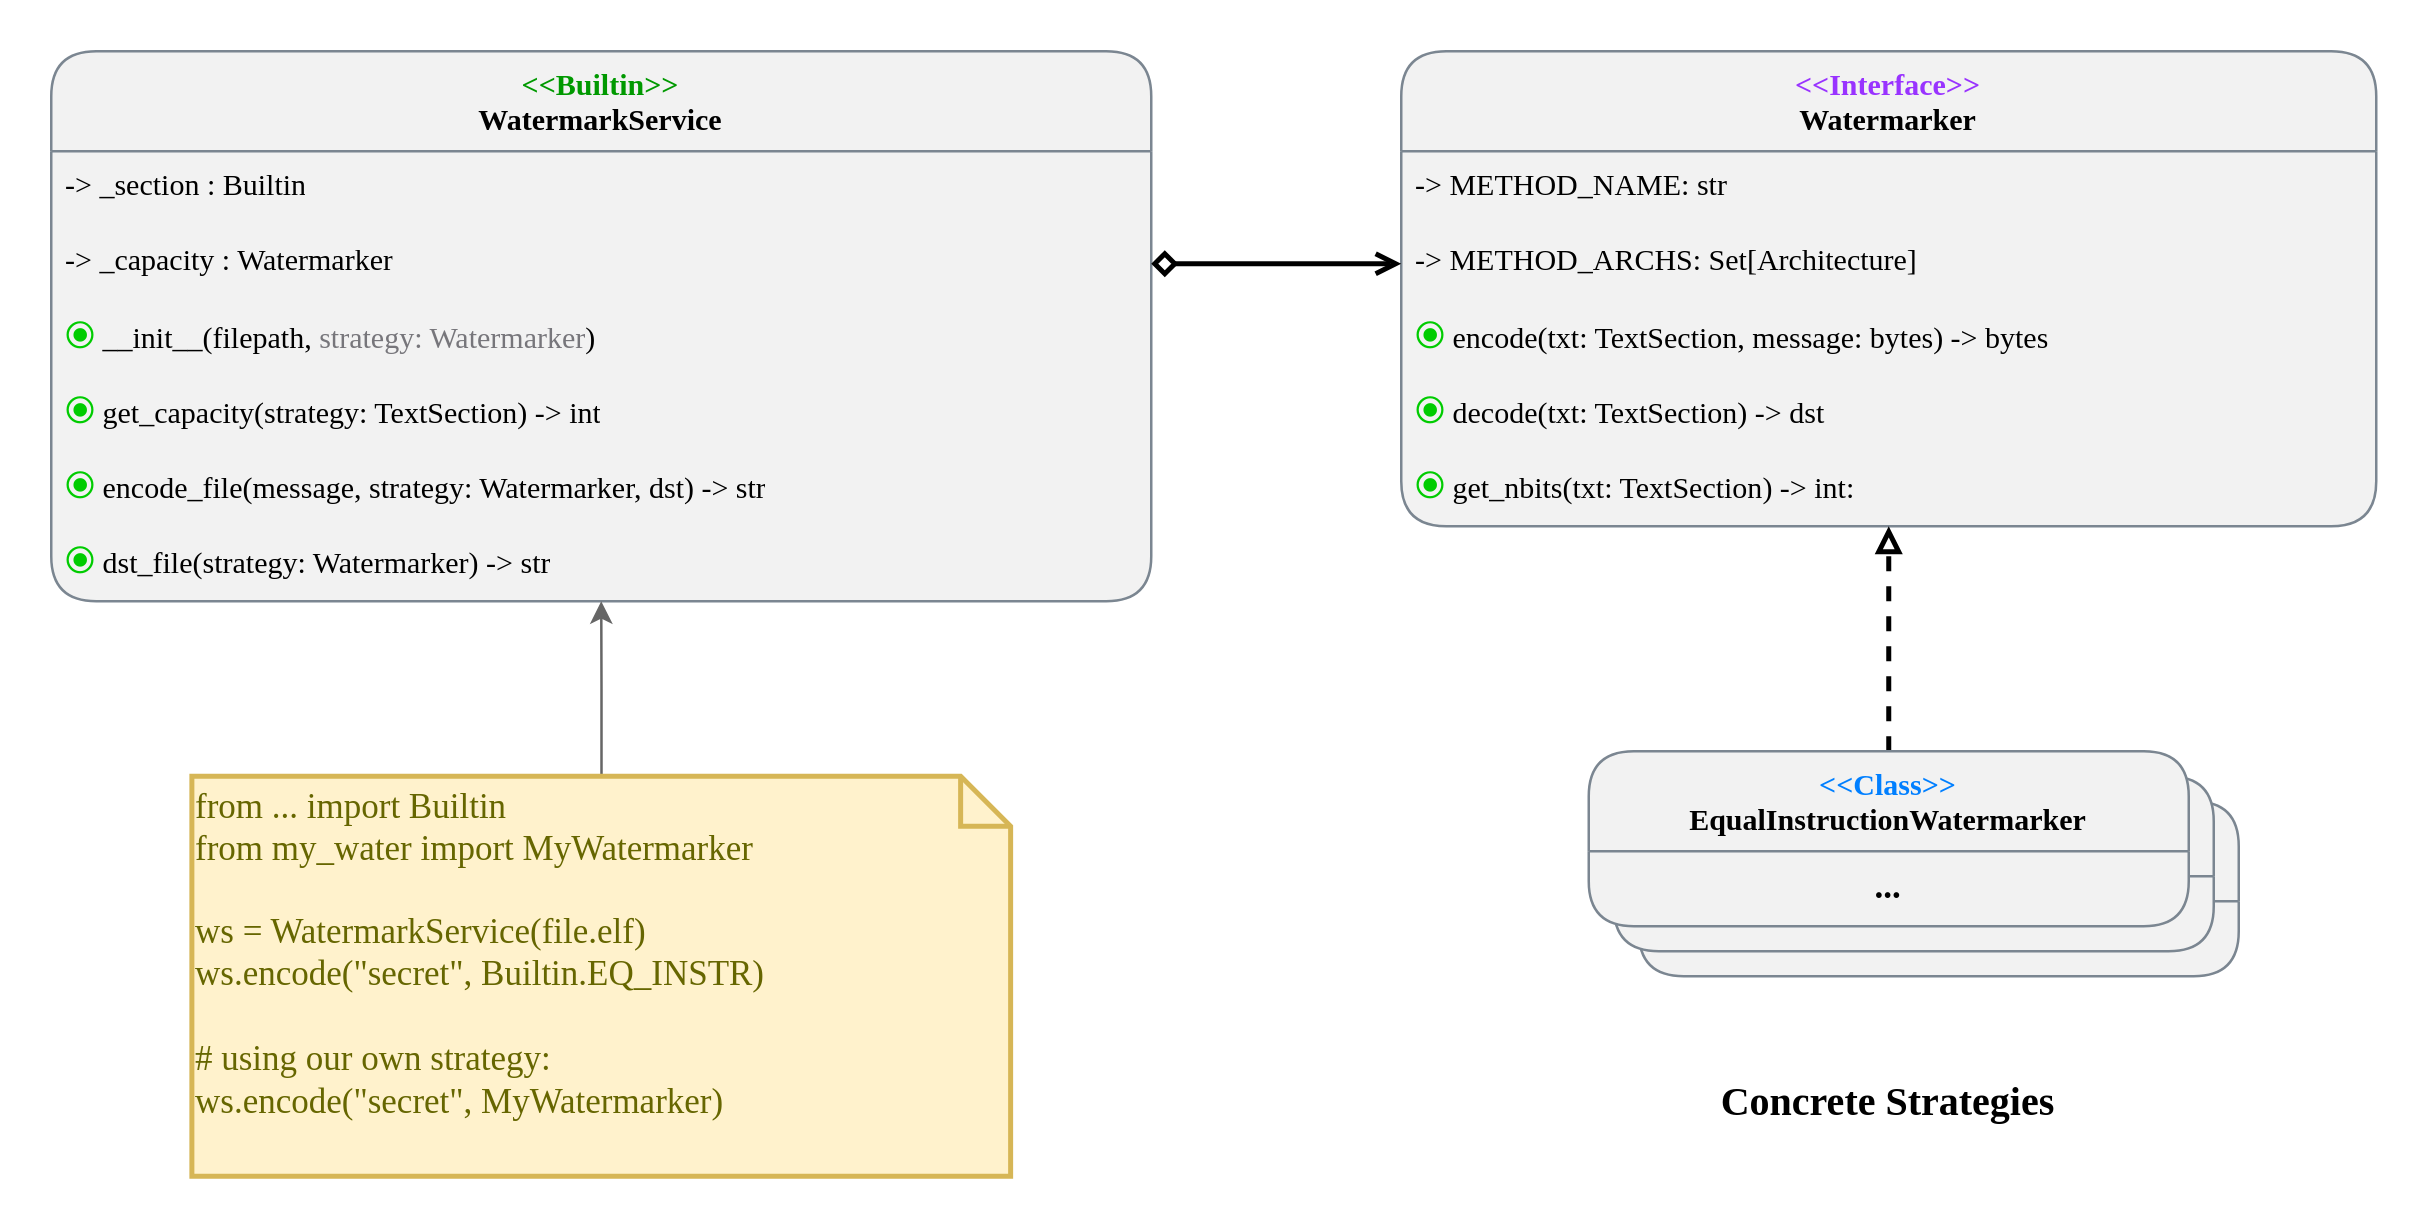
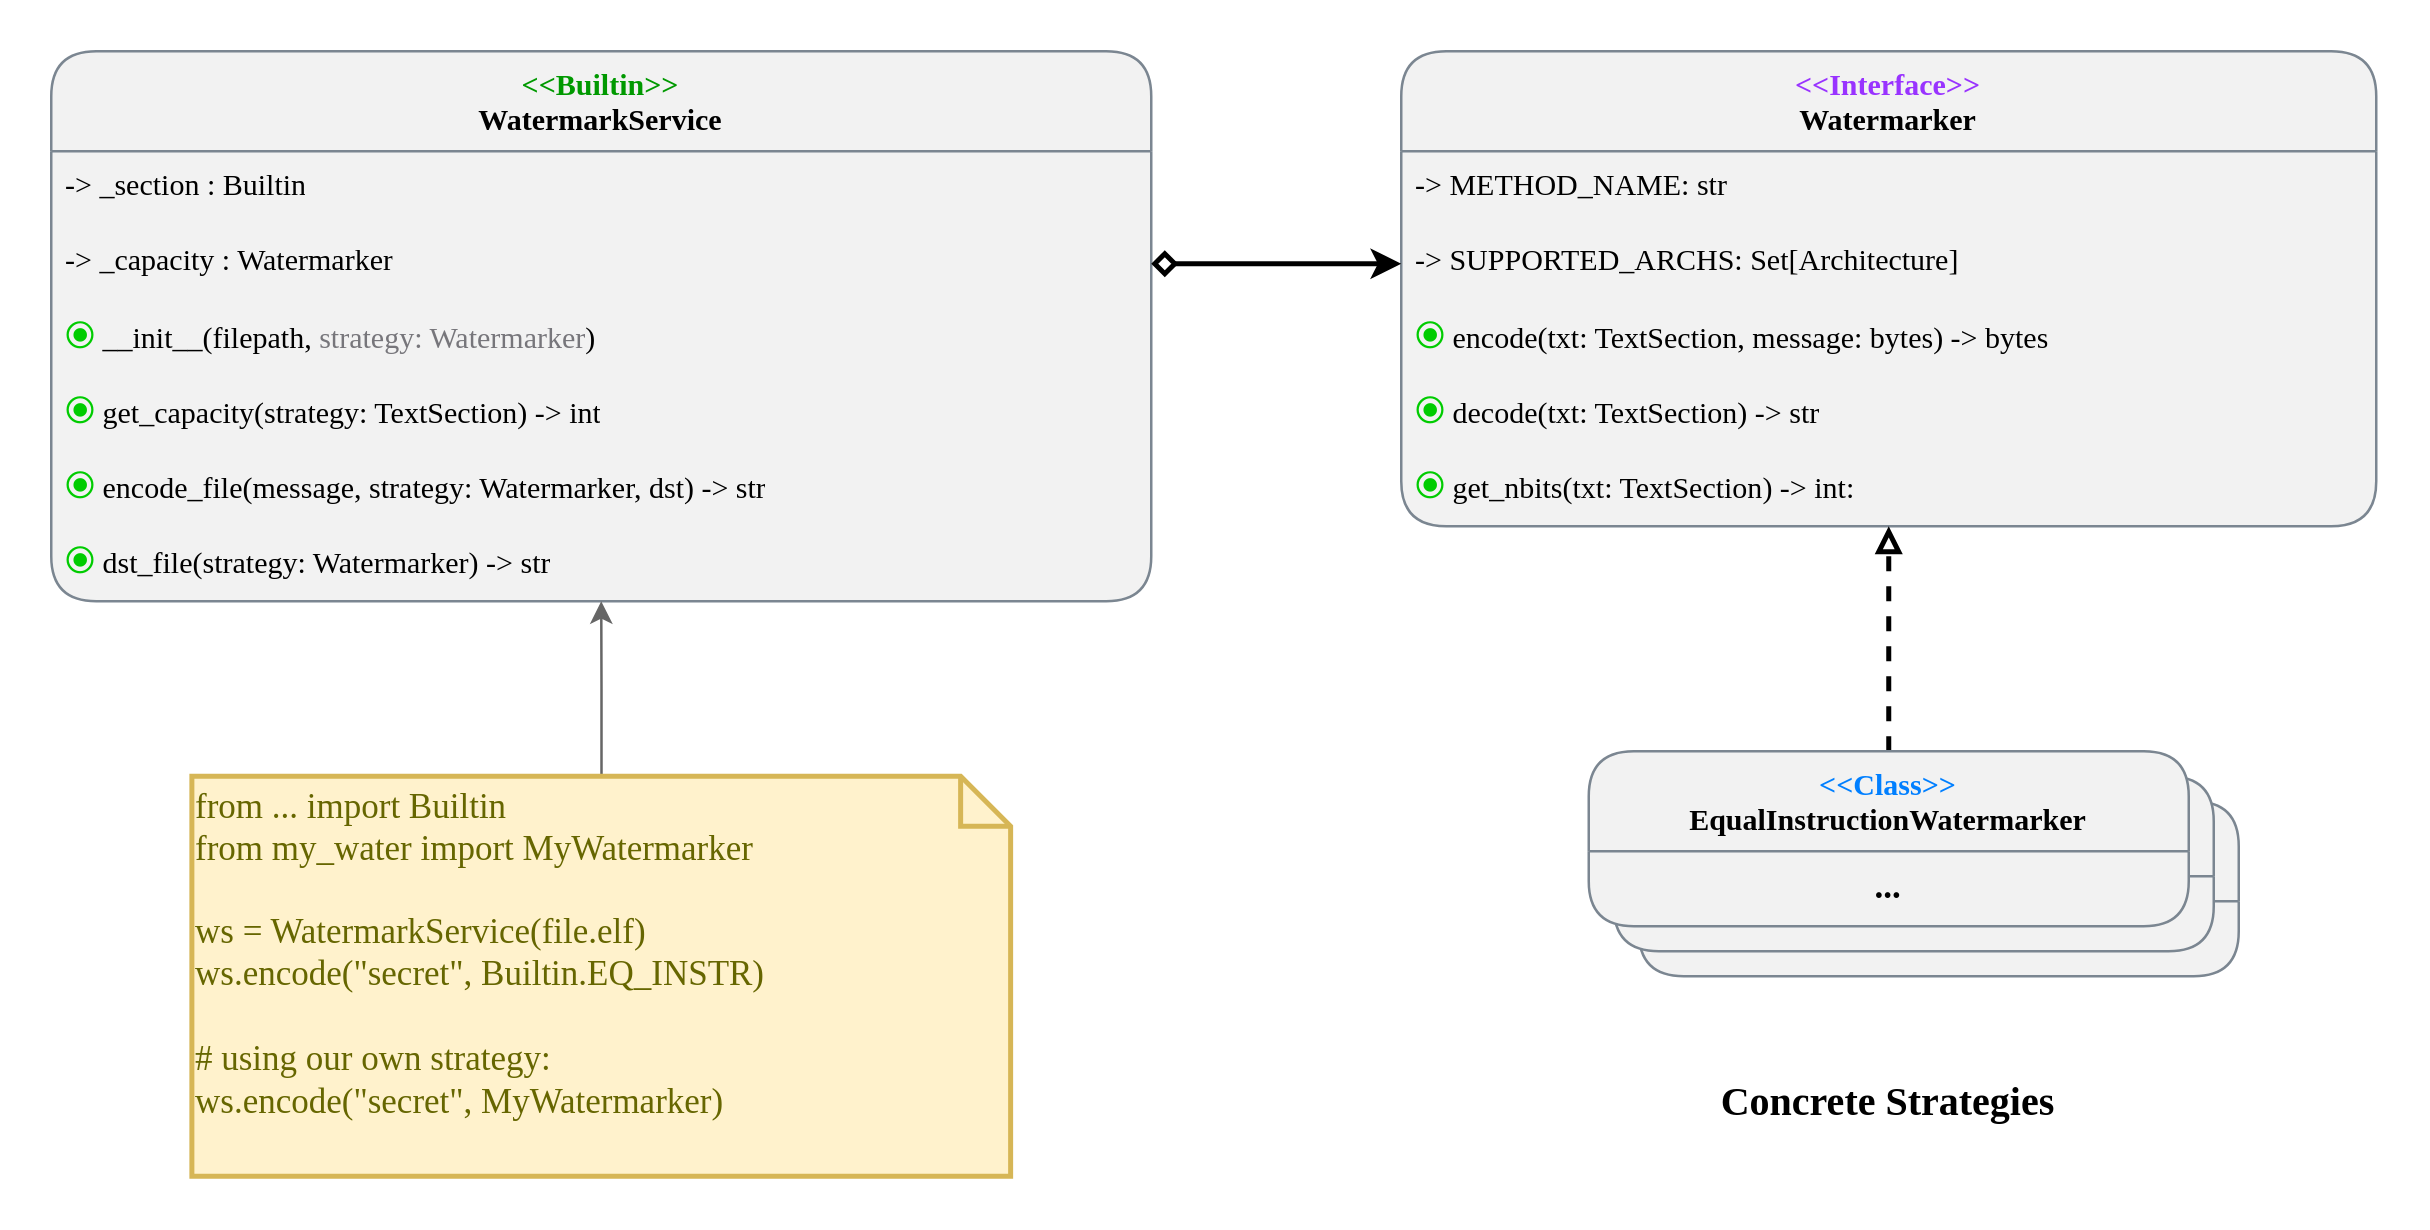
node "-> METHOD_ARCHS: Set[Architecture]": label "-> METHOD_ARCHS: Set[Architecture]" -> "-> SUPPORTED_ARCHS: Set[Architecture]"
edge "-> _capacity : Watermarker" -- "<<Interface>> Watermarker": arrowhead open -> classic
node "⦿ decode(txt: TextSection) -> dst": label "⦿ decode(txt: TextSection) -> dst" -> "⦿ decode(txt: TextSection) -> str"
